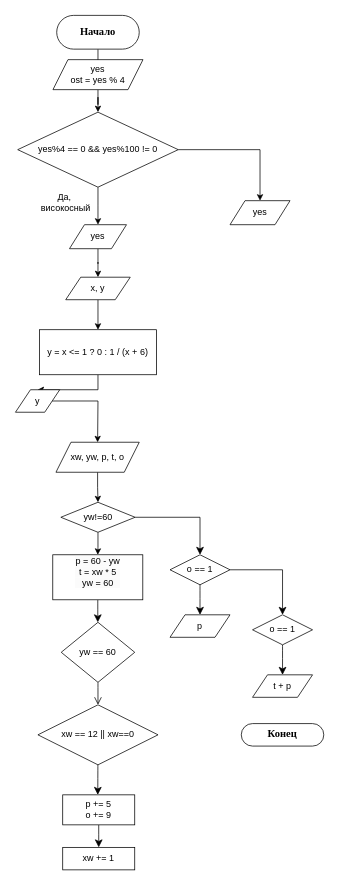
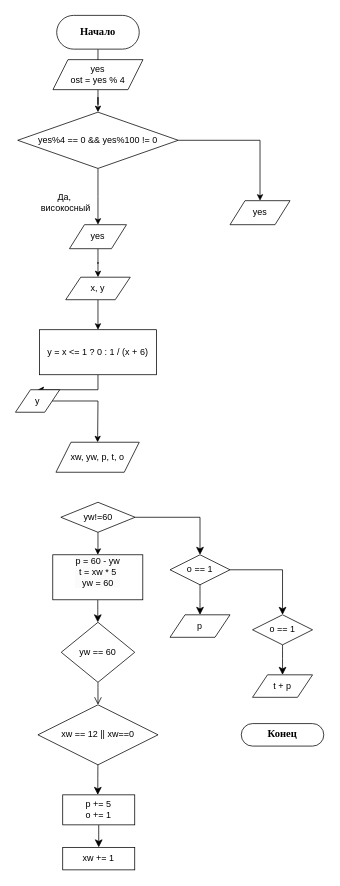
node "yes%4 == 0 && yes%100 != 0": size 161x75 -> 161x56
edge "xw, yw, p, t, o" -> "yw!=60": removed
node "p += 5 o += 9": label "p += 5 o += 9" -> "p += 5 o += 1"
